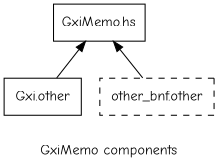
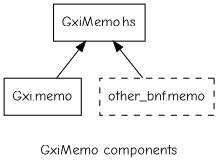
node "Gxi.other": label "Gxi.other" -> "Gxi.memo"
node "other_bnf.other": label "other_bnf.other" -> "other_bnf.memo"
